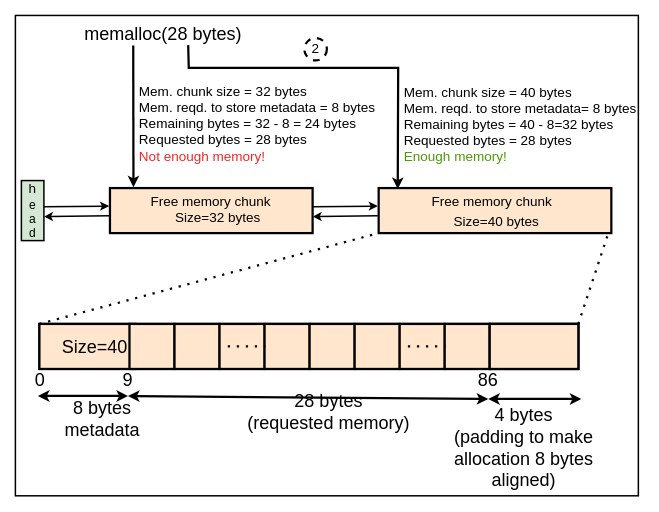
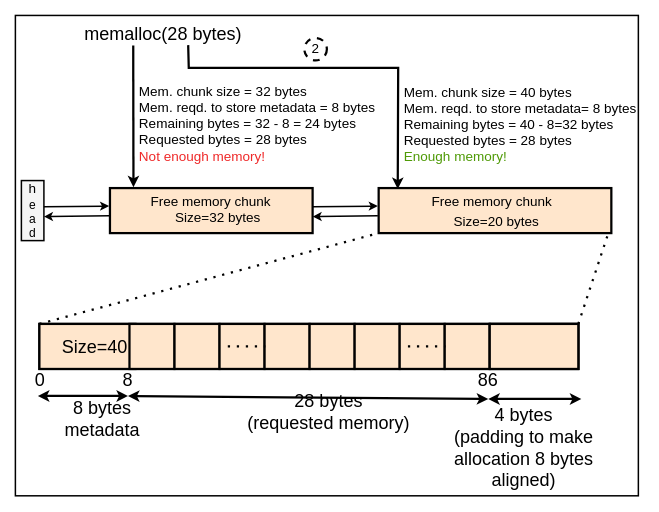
node "h e a d": fillcolor #d5e8d4 -> #f5f5f5
node "Size=40 bytes": label "Size=40 bytes" -> "Size=20 bytes"
node "9": label "9" -> "8"
